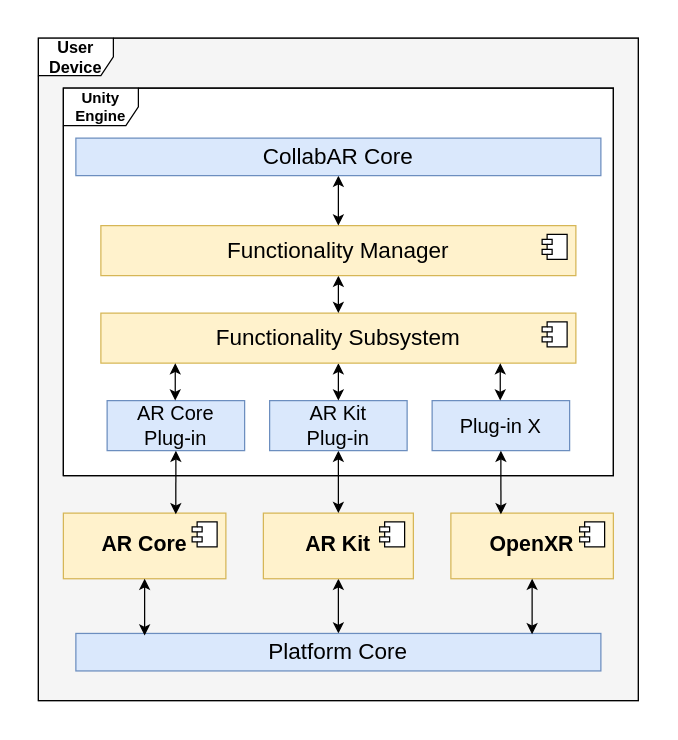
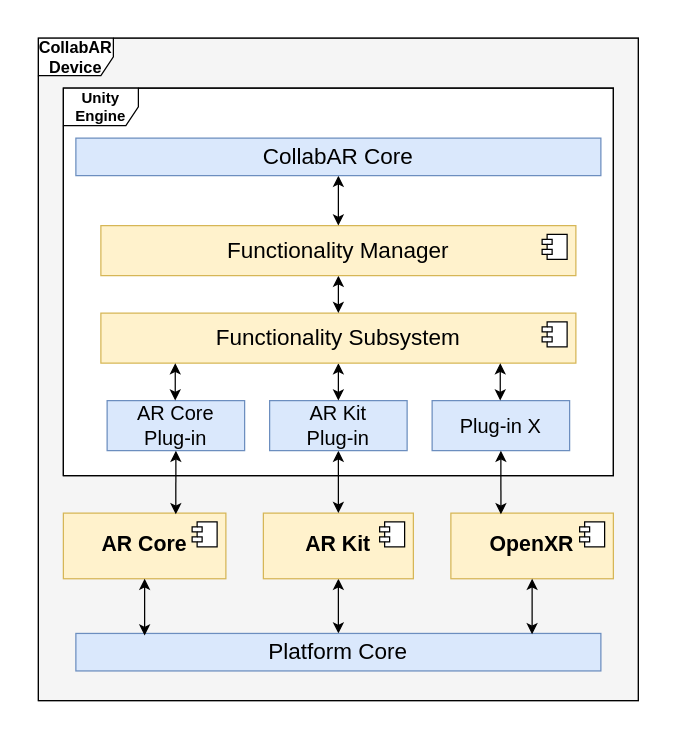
node "User Device": label "User Device" -> "CollabAR Device"
